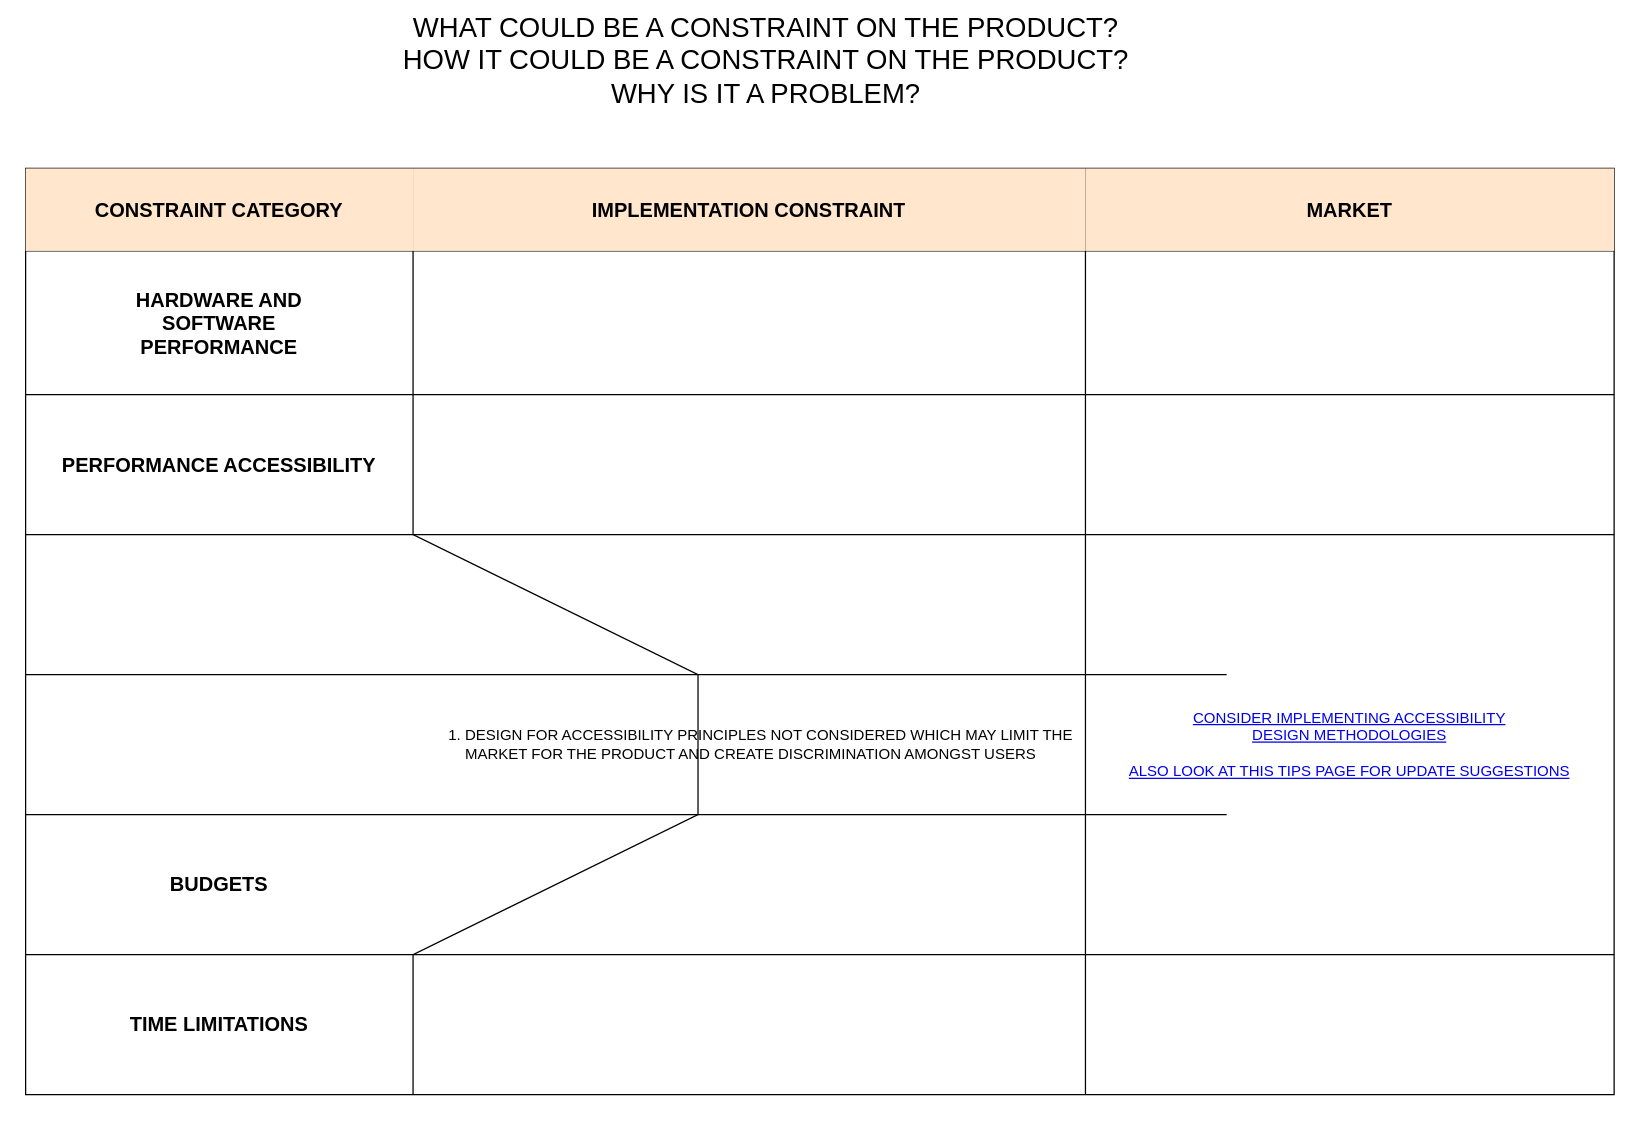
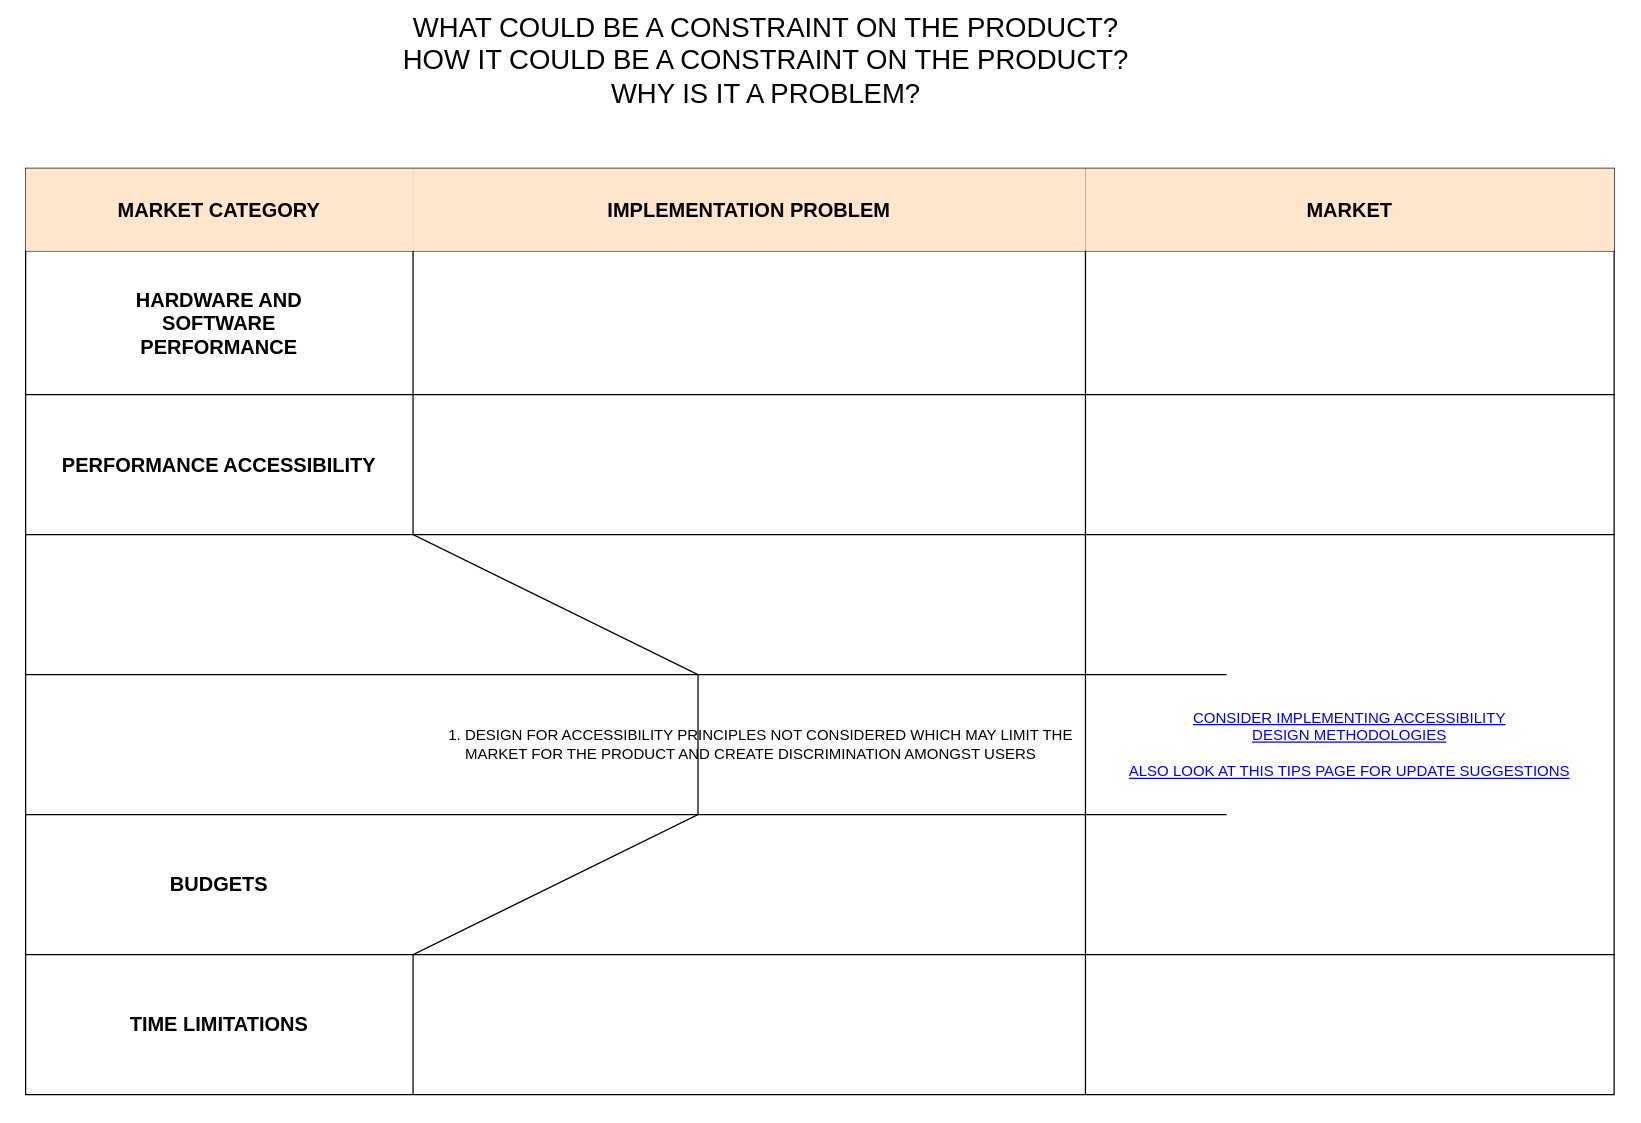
node "CONSTRAINT CATEGORY": label "CONSTRAINT CATEGORY" -> "MARKET CATEGORY"
node "IMPLEMENTATION CONSTRAINT": label "IMPLEMENTATION CONSTRAINT" -> "IMPLEMENTATION PROBLEM"
